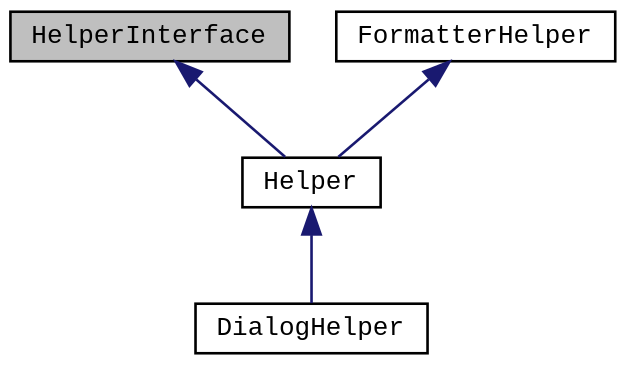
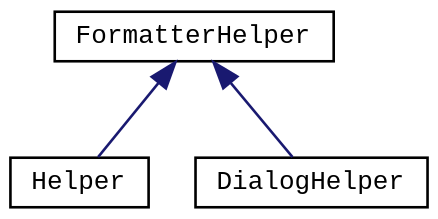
node "HelperInterface": removed
edge "DialogHelper" -> "Helper": now "DialogHelper" -> "FormatterHelper"
